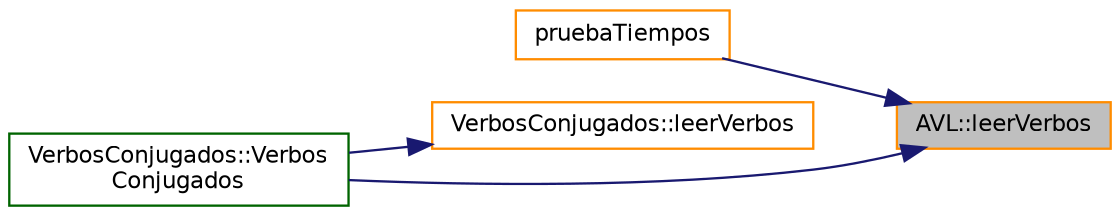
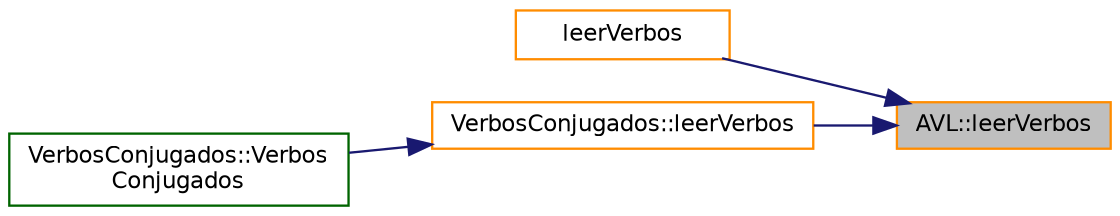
node "pruebaTiempos": label "pruebaTiempos" -> "leerVerbos"
edge "VerbosConjugados::Verbos Conjugados" -> "AVL::leerVerbos": now "VerbosConjugados::leerVerbos" -> "AVL::leerVerbos"
